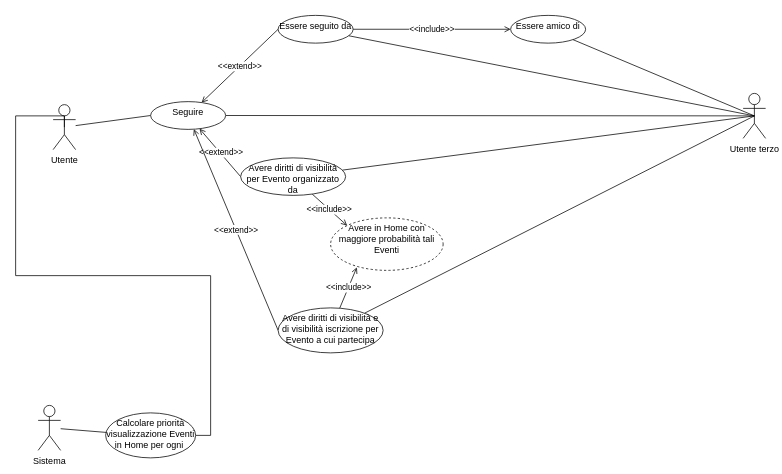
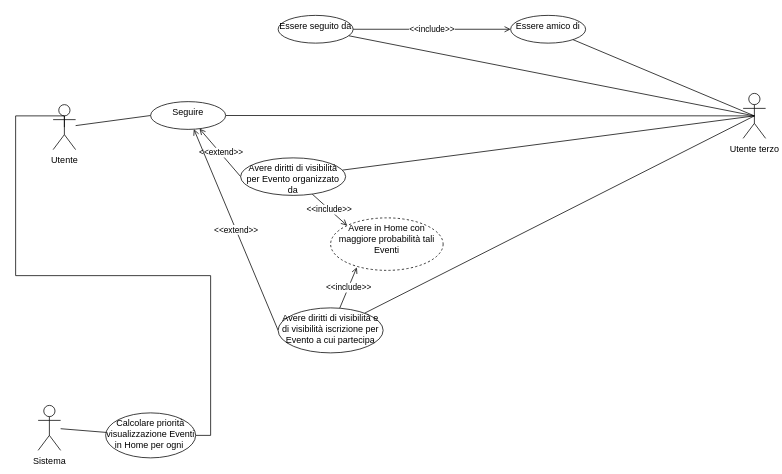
edge "Essere seguito da" -> "Seguire": removed, label "<<extend>>"
